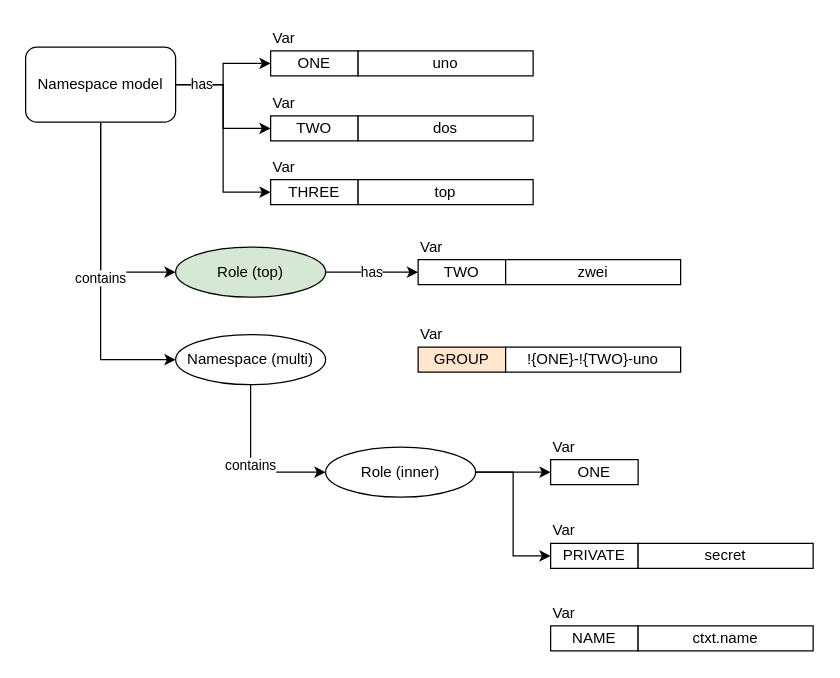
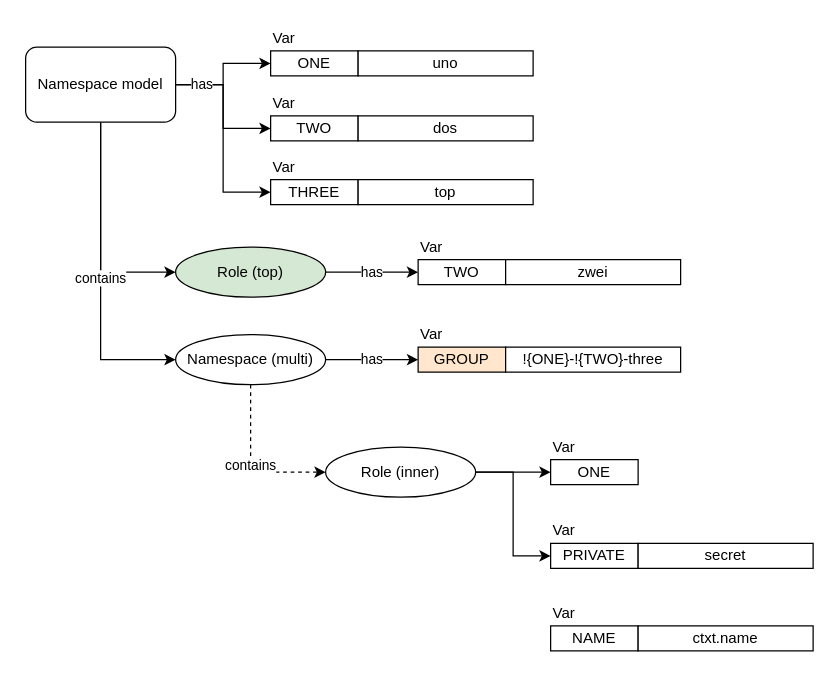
edge "Namespace (multi)" -> "GROUP": added, label "has"
node "!{ONE}-!{TWO}-uno": label "!{ONE}-!{TWO}-uno" -> "!{ONE}-!{TWO}-three"
edge "Namespace (multi)" -> "Role (inner)": style solid -> dashed
